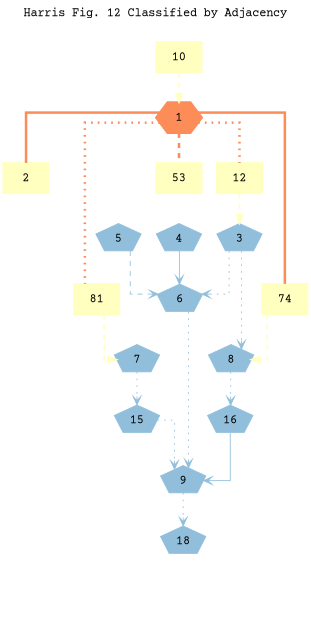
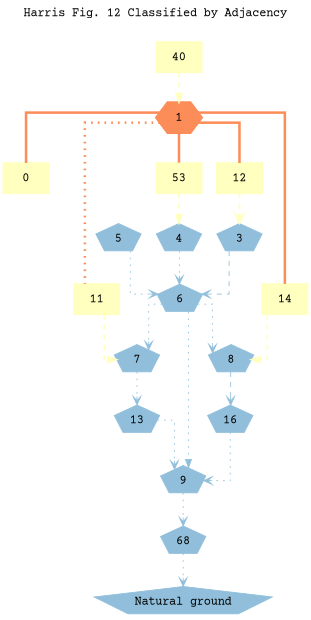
node "10": label "10" -> "40"
edge "1" -- "12": style dotted -> solid
edge "1" -- "53": style dashed -> solid
node "2": label "2" -> "0"
edge "53" -> "4": added
edge "12" -> "3": arrowhead normal -> open
edge "4" -> "6": style solid -> dotted
edge "5" -> "6": style dashed -> dotted
edge "3" -> "6": style dotted -> dashed
edge "3" -> "8": now "6" -> "8"
node "81": label "81" -> "11"
node "74": label "74" -> "14"
edge "6" -> "7": added
edge "8" -> "16": style dotted -> dashed
edge "6" -> "9": arrowhead open -> normal
node "15": label "15" -> "13"
edge "16" -> "9": style solid -> dotted
node "18": label "18" -> "68"
node "Natural ground": added
